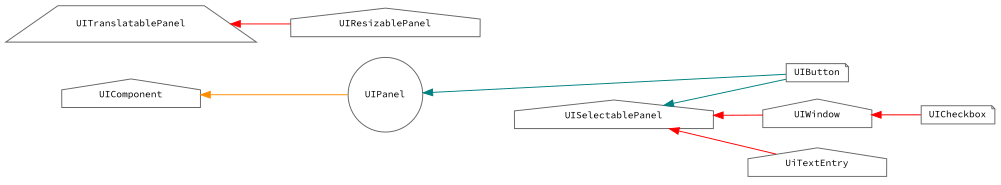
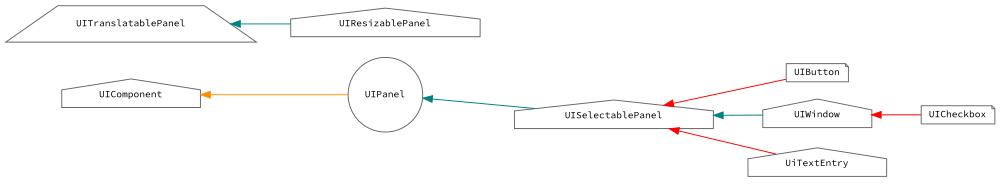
edge "UIResizablePanel" -> "UITranslatablePanel": color red -> teal
edge "UIButton" -> "UIPanel": now "UISelectablePanel" -> "UIPanel"
edge "UIButton" -> "UISelectablePanel": color teal -> red
edge "UIWindow" -> "UISelectablePanel": color red -> teal
